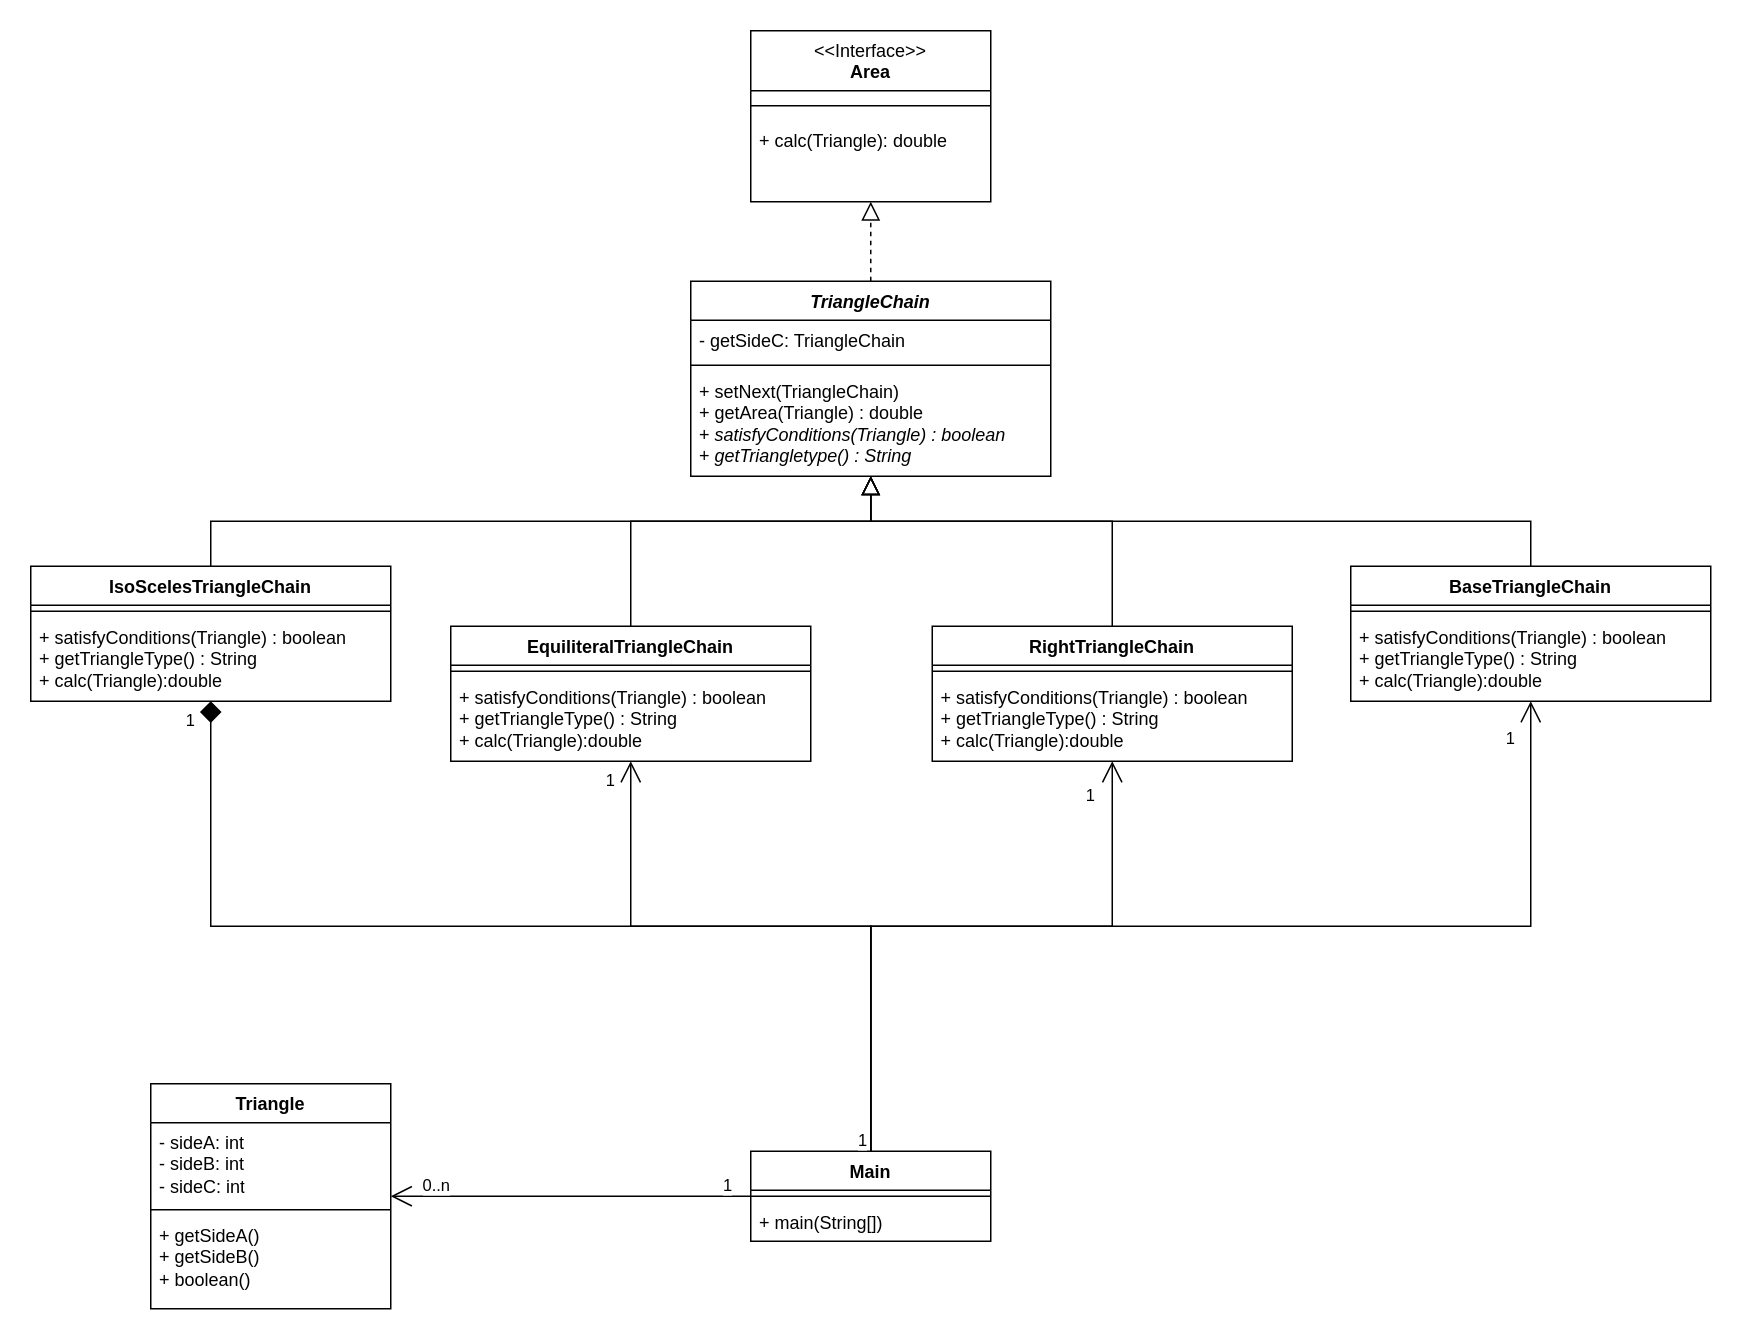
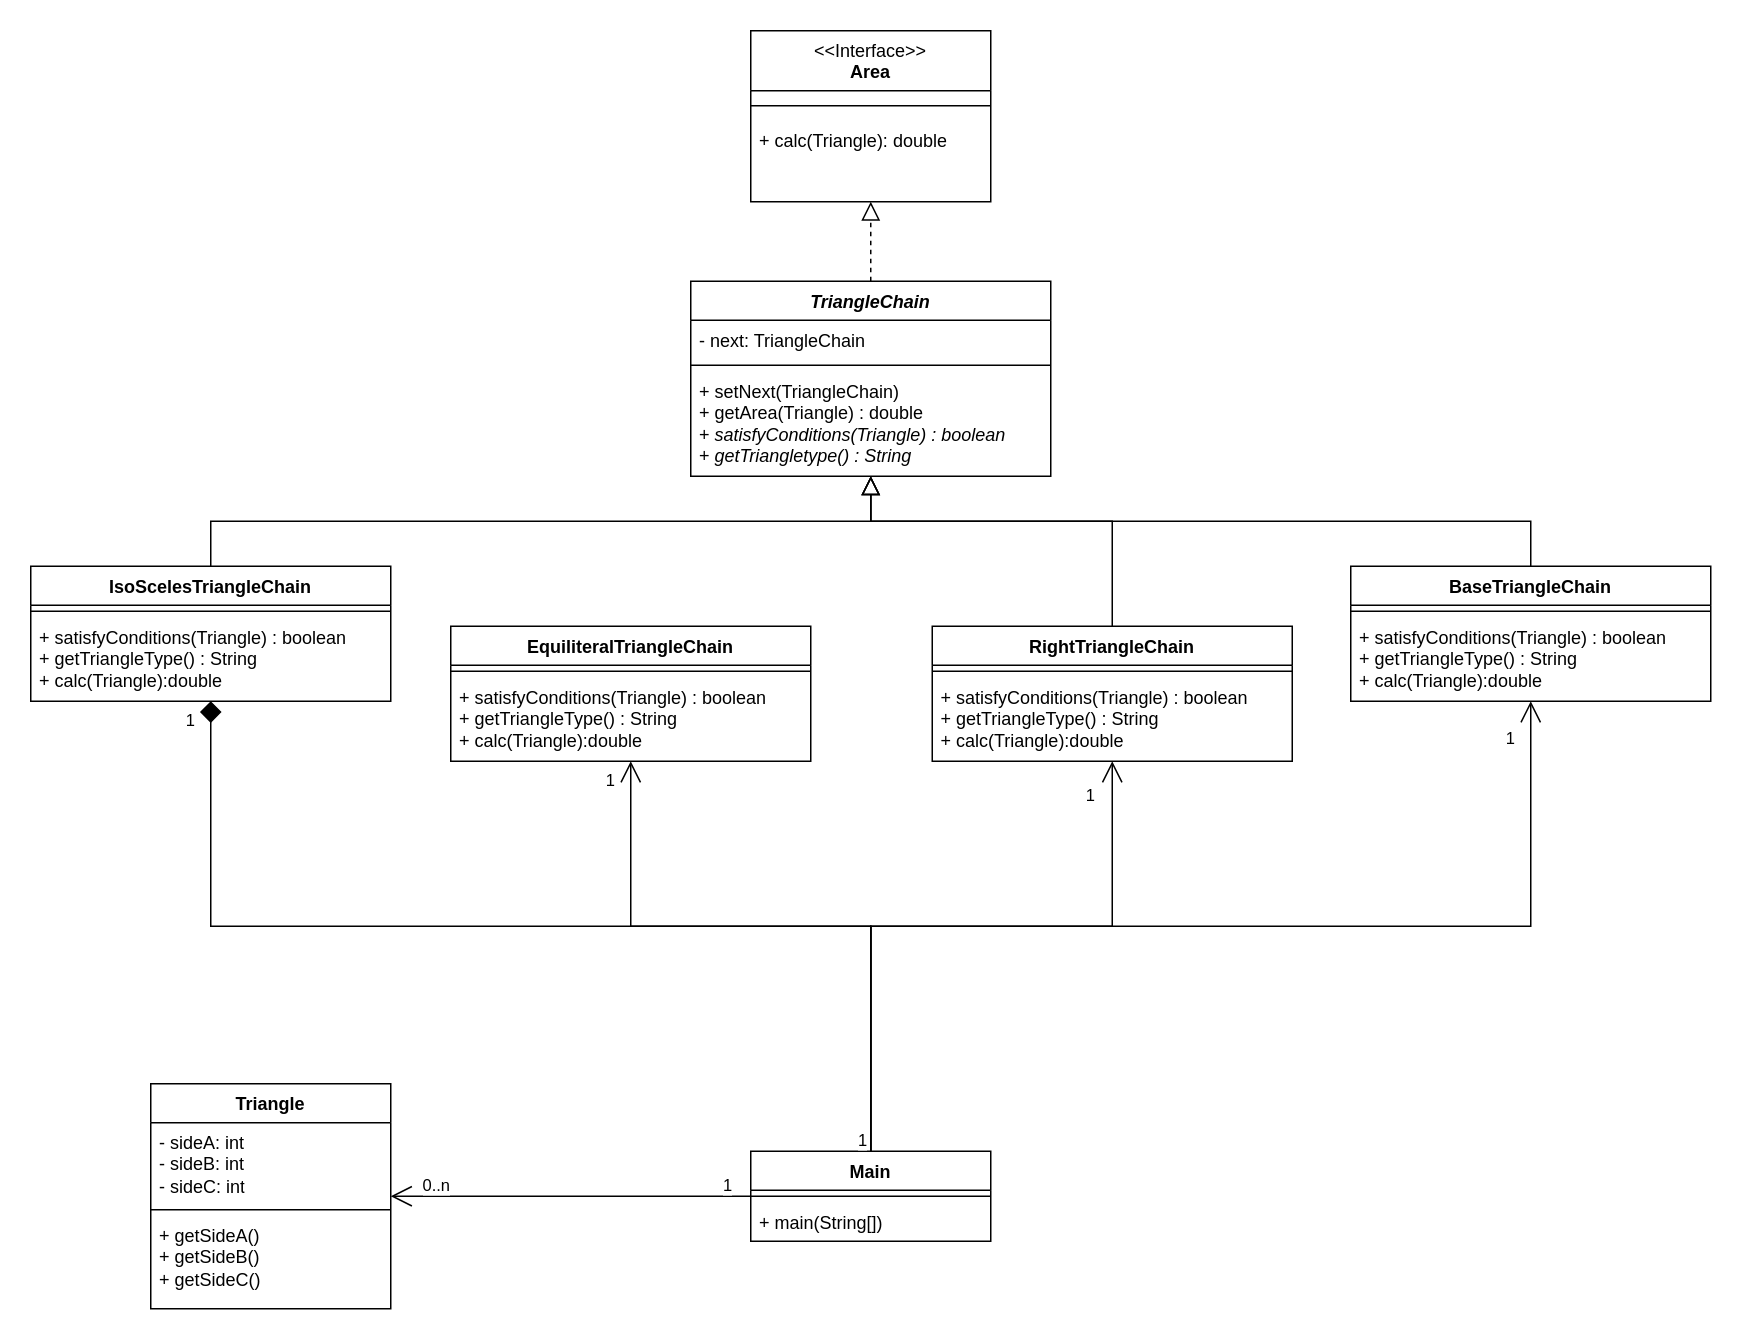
node "- getSideC: TriangleChain": label "- getSideC: TriangleChain" -> "- next: TriangleChain"
edge "EquiliteralTriangleChain" -> "TriangleChain": removed
node "+ getSideA() + getSideB() + boolean()": label "+ getSideA() + getSideB() + boolean()" -> "+ getSideA() + getSideB() + getSideC()"
